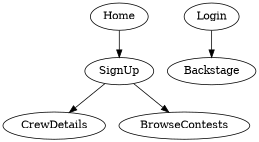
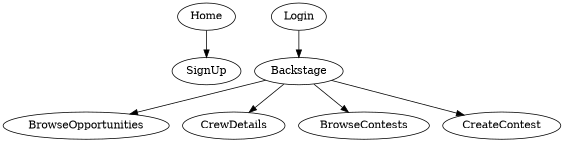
edge "SignUp" -> "CrewDetails": now "Backstage" -> "CrewDetails"
edge "SignUp" -> "BrowseContests": now "Backstage" -> "BrowseContests"
node "BrowseOpportunities": added
node "CreateContest": added
